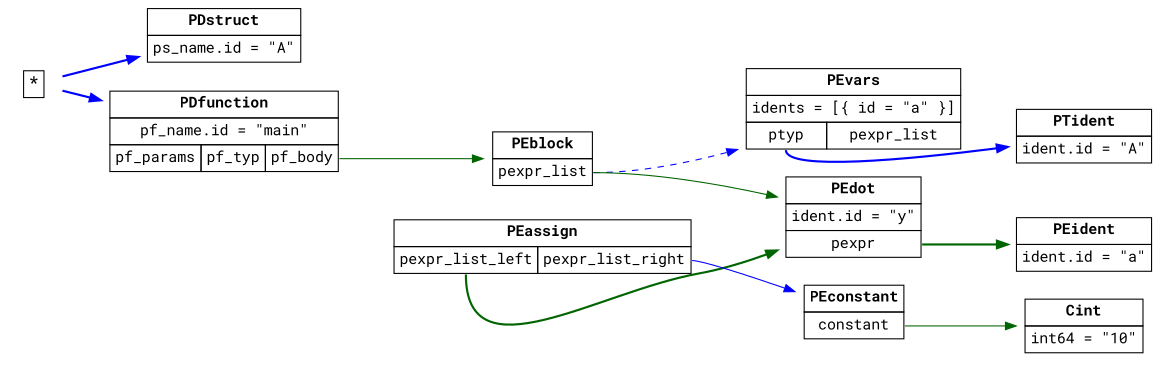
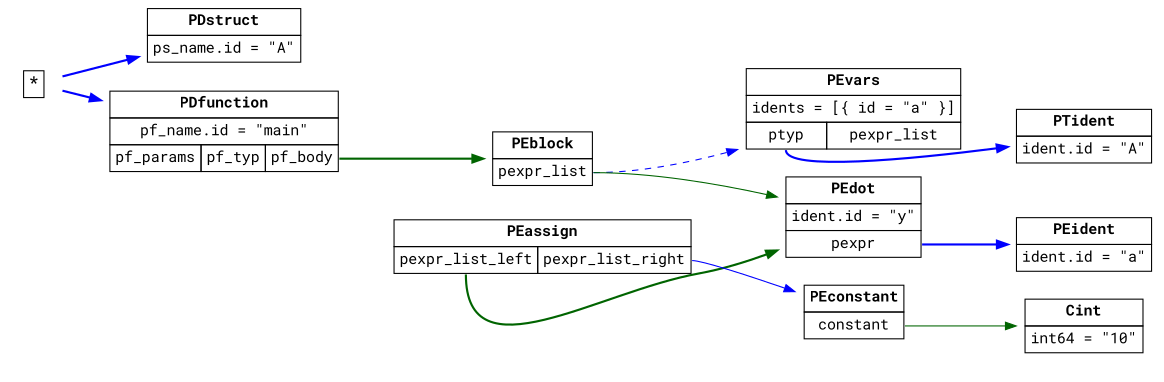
edge "PDfunction" -> "PEblock": style solid -> bold
edge "PEdot" -> "PEident": color darkgreen -> blue
